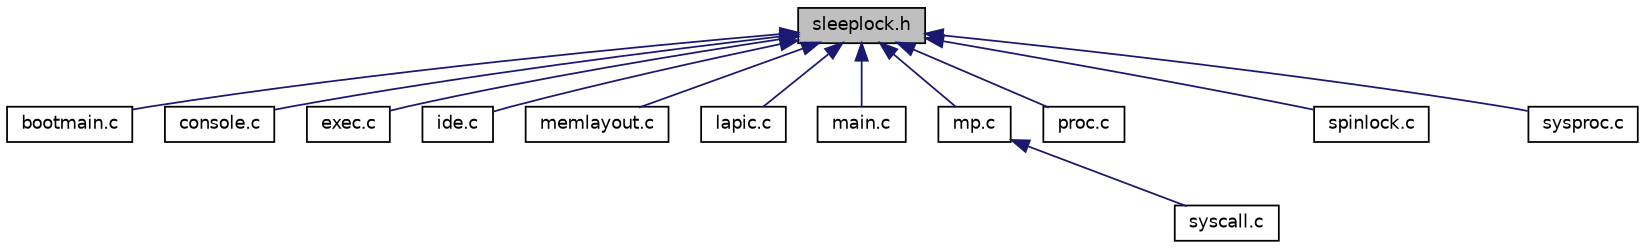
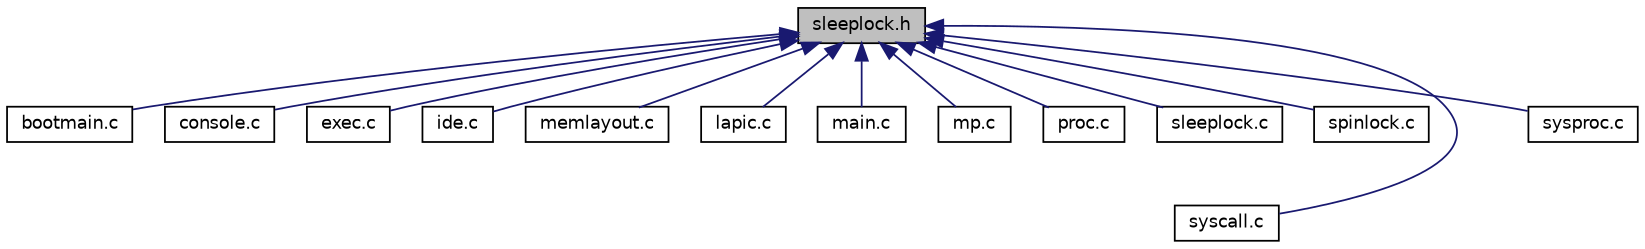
node "sleeplock.c": added
edge "syscall.c" -> "mp.c": now "syscall.c" -> "sleeplock.h"
